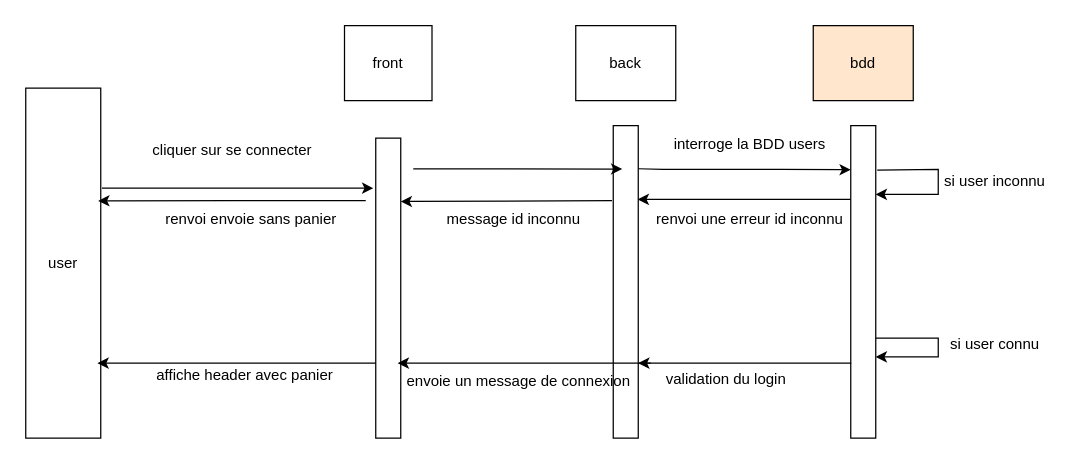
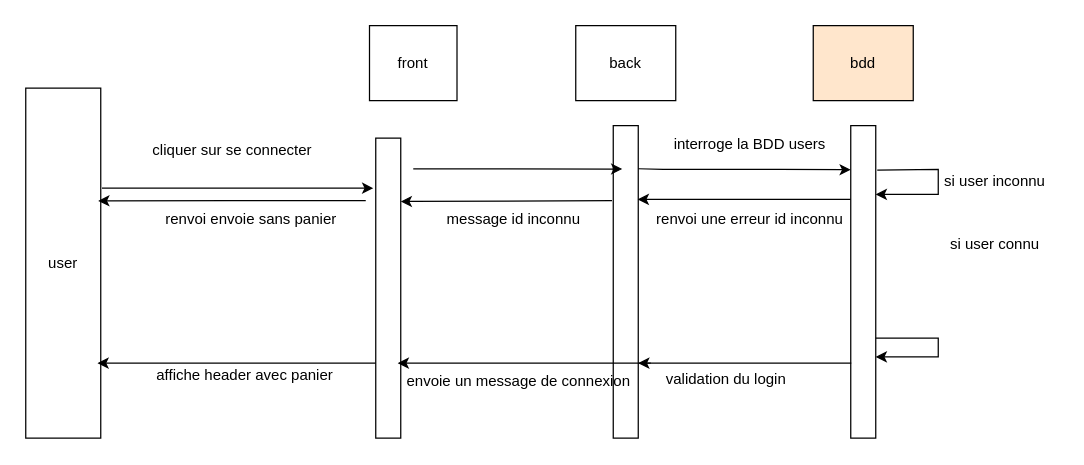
node "front": moved (388, 63) -> (413, 63)
node "si user connu": moved (994, 344) -> (994, 244)
